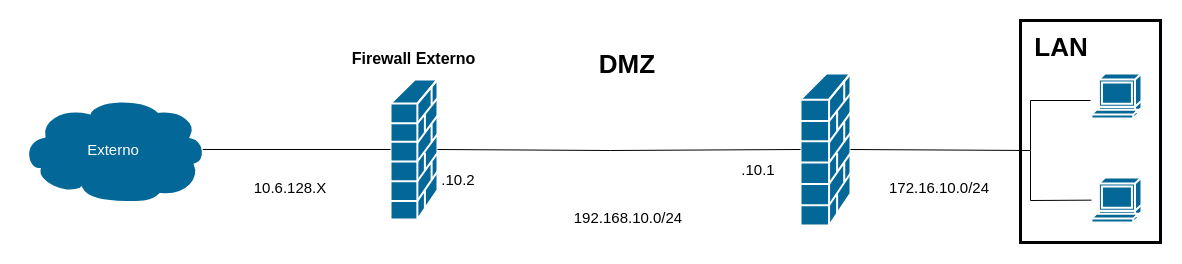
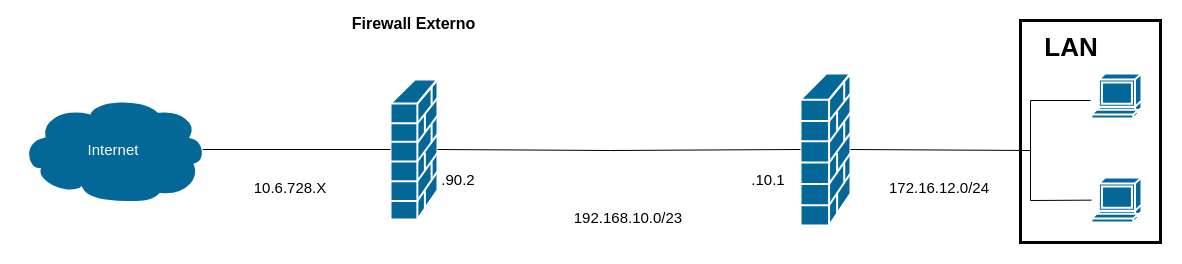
node "LAN": moved (1062, 48) -> (1072, 48)
node "Firewall Externo": moved (414, 59) -> (414, 24)
node "DMZ": removed
node "Externo": label "Externo" -> "Internet"
node ".10.1": moved (758, 170) -> (768, 180)
node ".10.2": label ".10.2" -> ".90.2"
node "10.6.128.X": label "10.6.128.X" -> "10.6.728.X"
node "172.16.10.0/24": label "172.16.10.0/24" -> "172.16.12.0/24"
node "192.168.10.0/24": label "192.168.10.0/24" -> "192.168.10.0/23"
